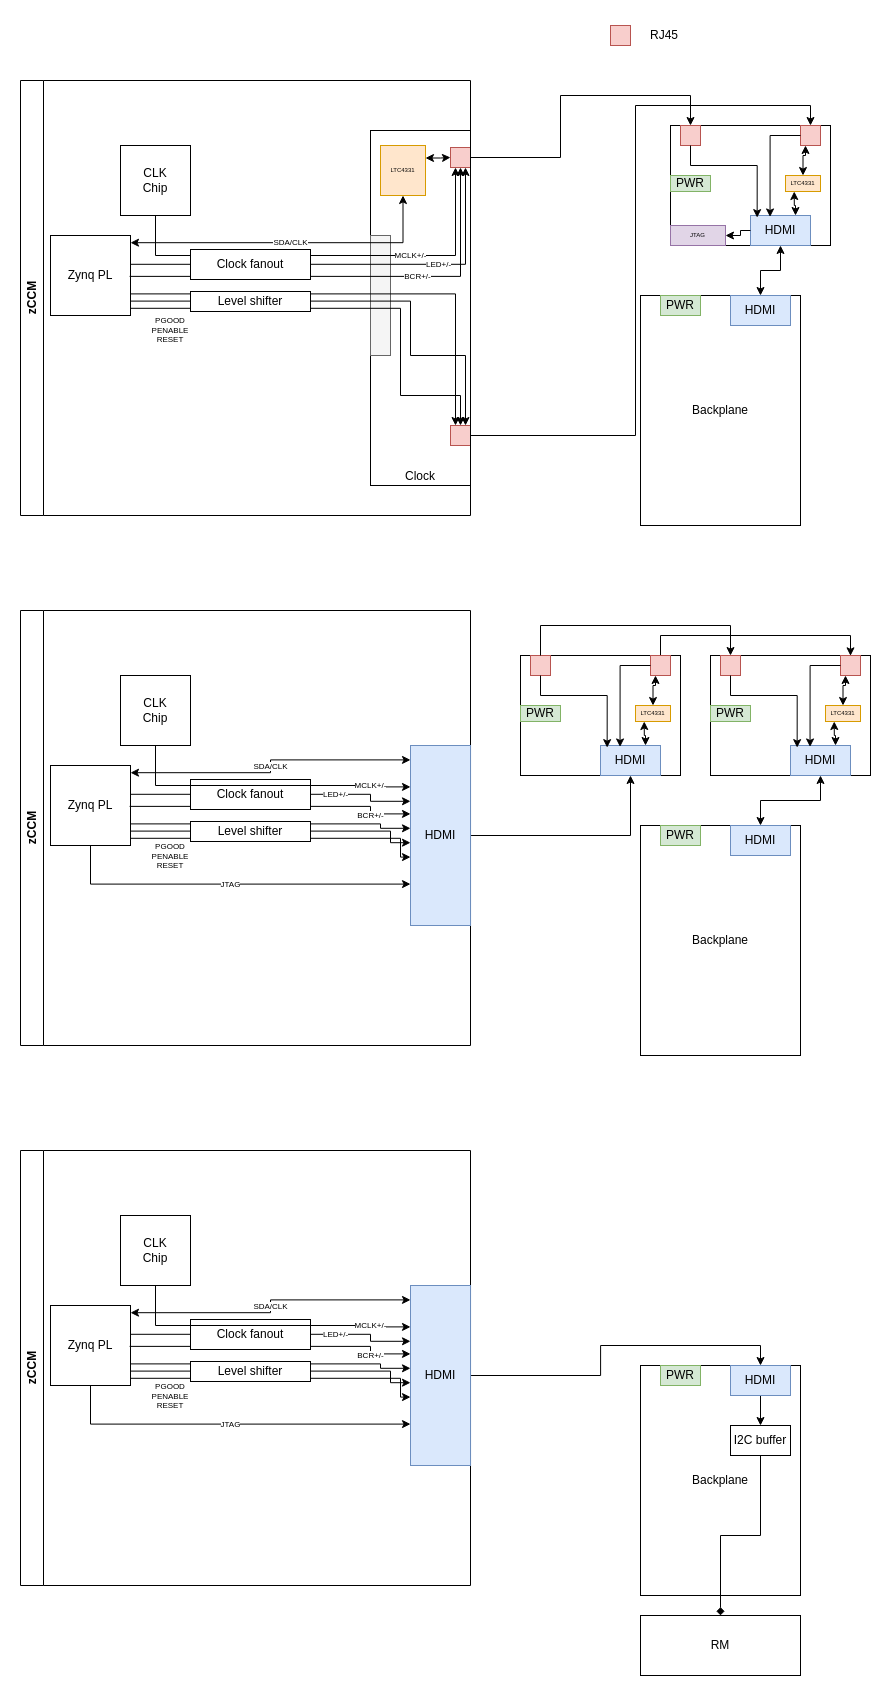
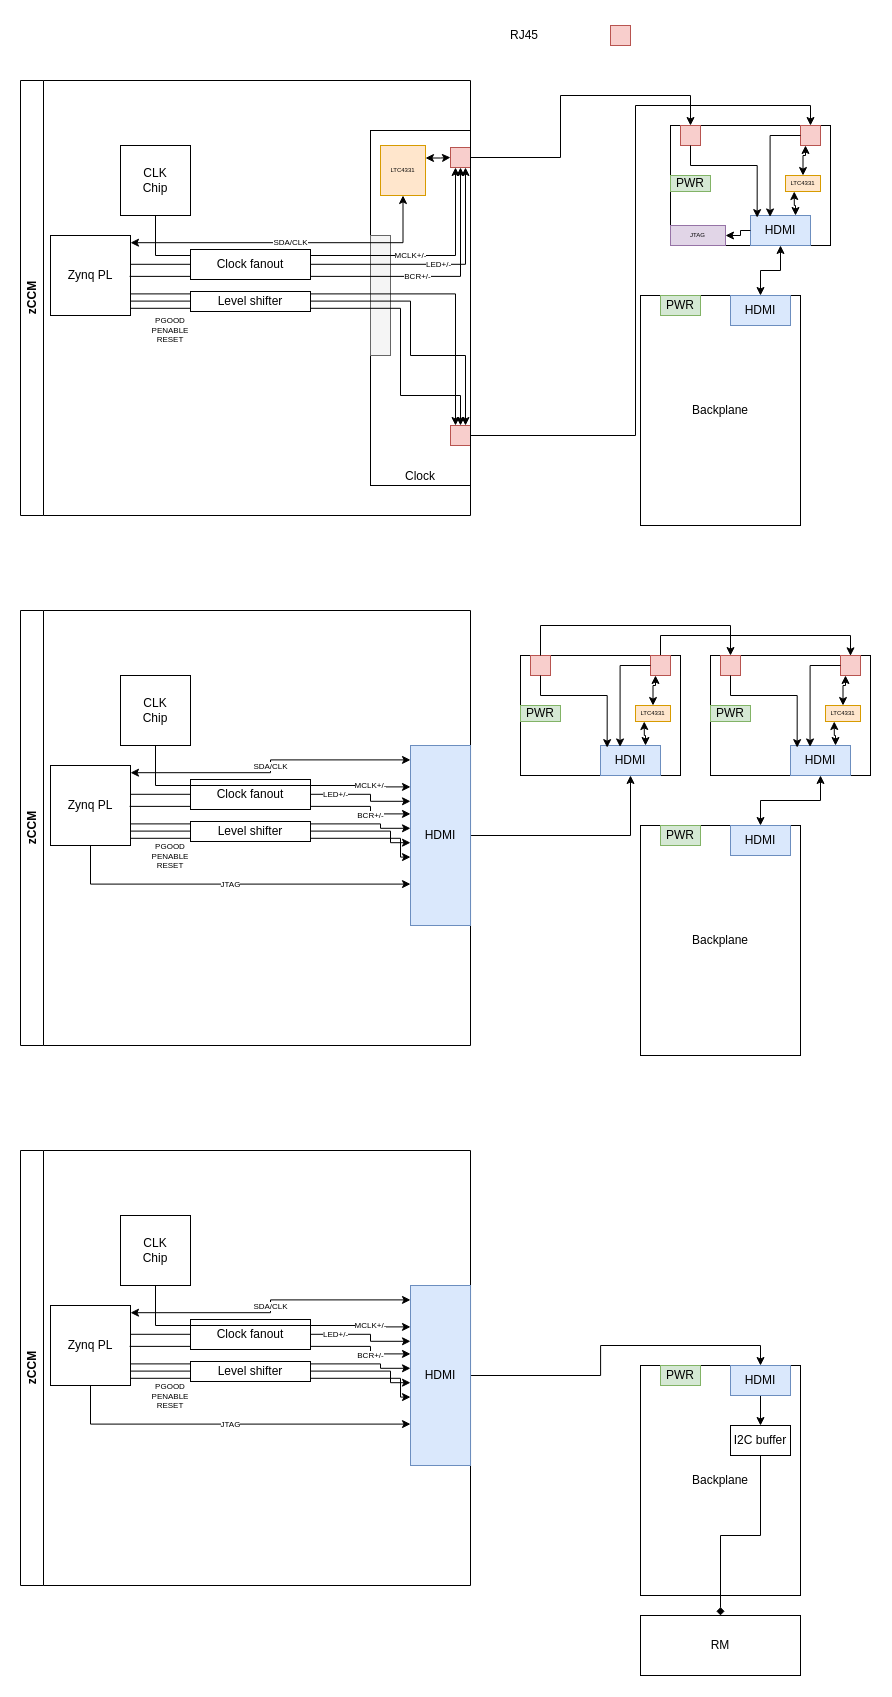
node "RJ45": moved (665, 36) -> (525, 36)
